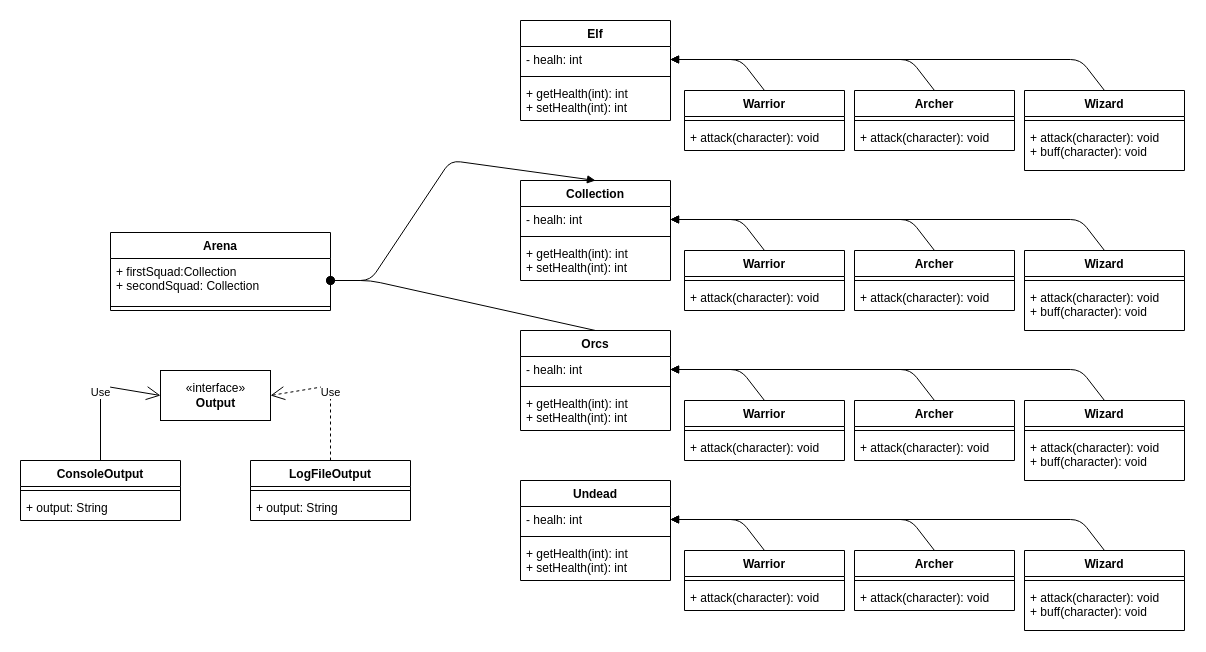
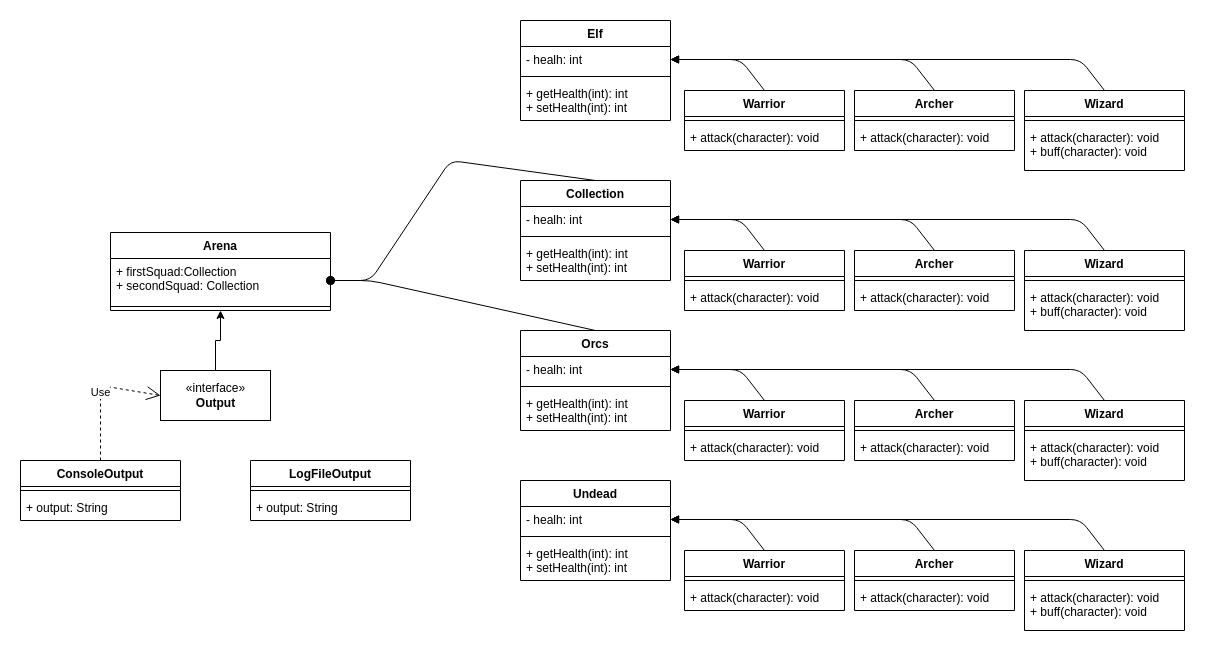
edge "Collection" -- "+ firstSquad:Collection + secondSquad: Collection": arrowhead block -> none
edge "«interface» Output" -> "Arena": added
edge "LogFileOutput" -> "«interface» Output": removed, label "Use"
edge "ConsoleOutput" -> "«interface» Output": style solid -> dashed
